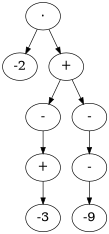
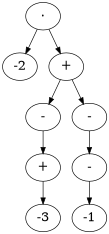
node "-9": label "-9" -> "-1"
